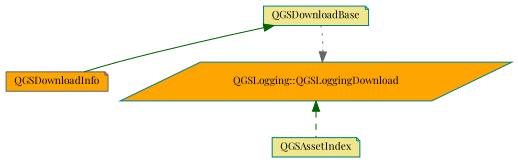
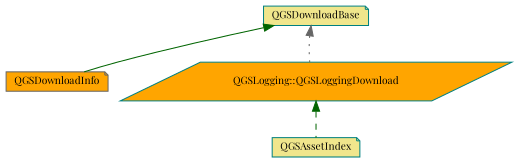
edge "QGSDownloadBase" -> "QGSLogging::QGSLoggingDownload": reversed
